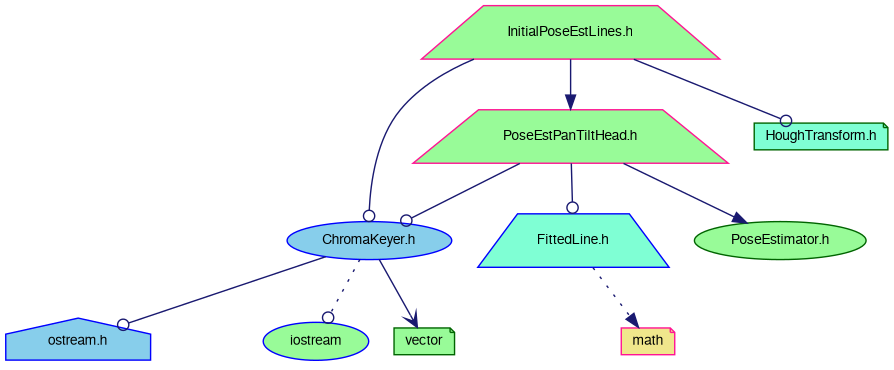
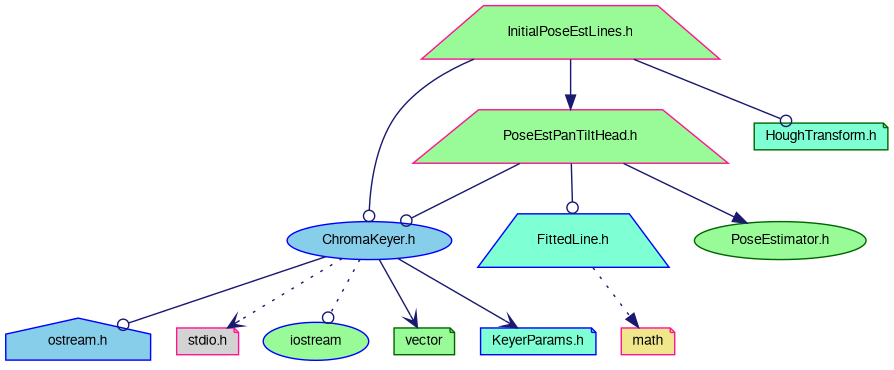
node "stdio.h": added
node "KeyerParams.h": added
